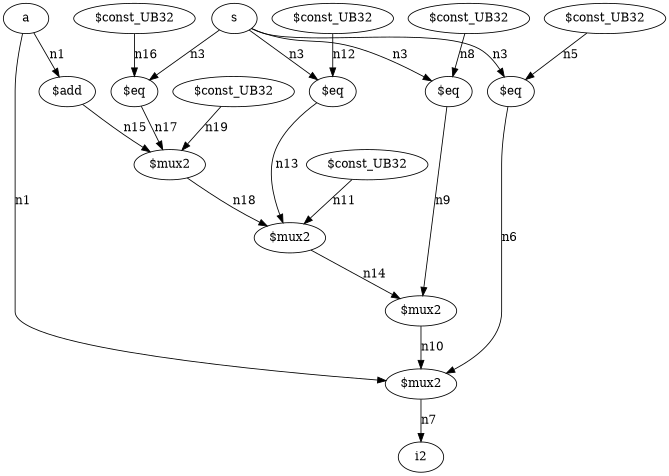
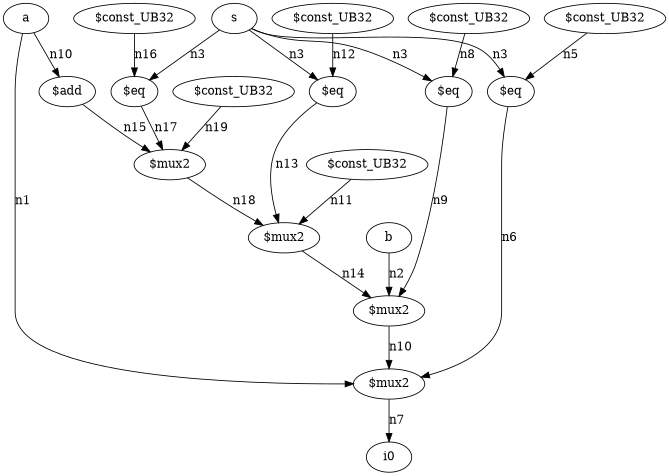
edge "a" -> "$add": label "n1" -> "n10"
node "b": added
node "i2": label "i2" -> "i0"
